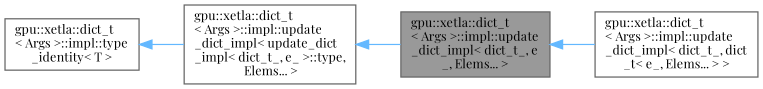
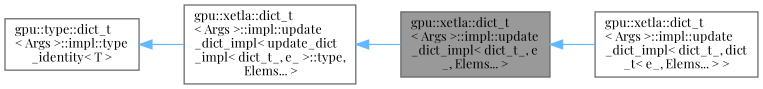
node "gpu::xetla::dict_t < Args >::impl::type _identity< T >": label "gpu::xetla::dict_t < Args >::impl::type _identity< T >" -> "gpu::type::dict_t < Args >::impl::type _identity< T >"
